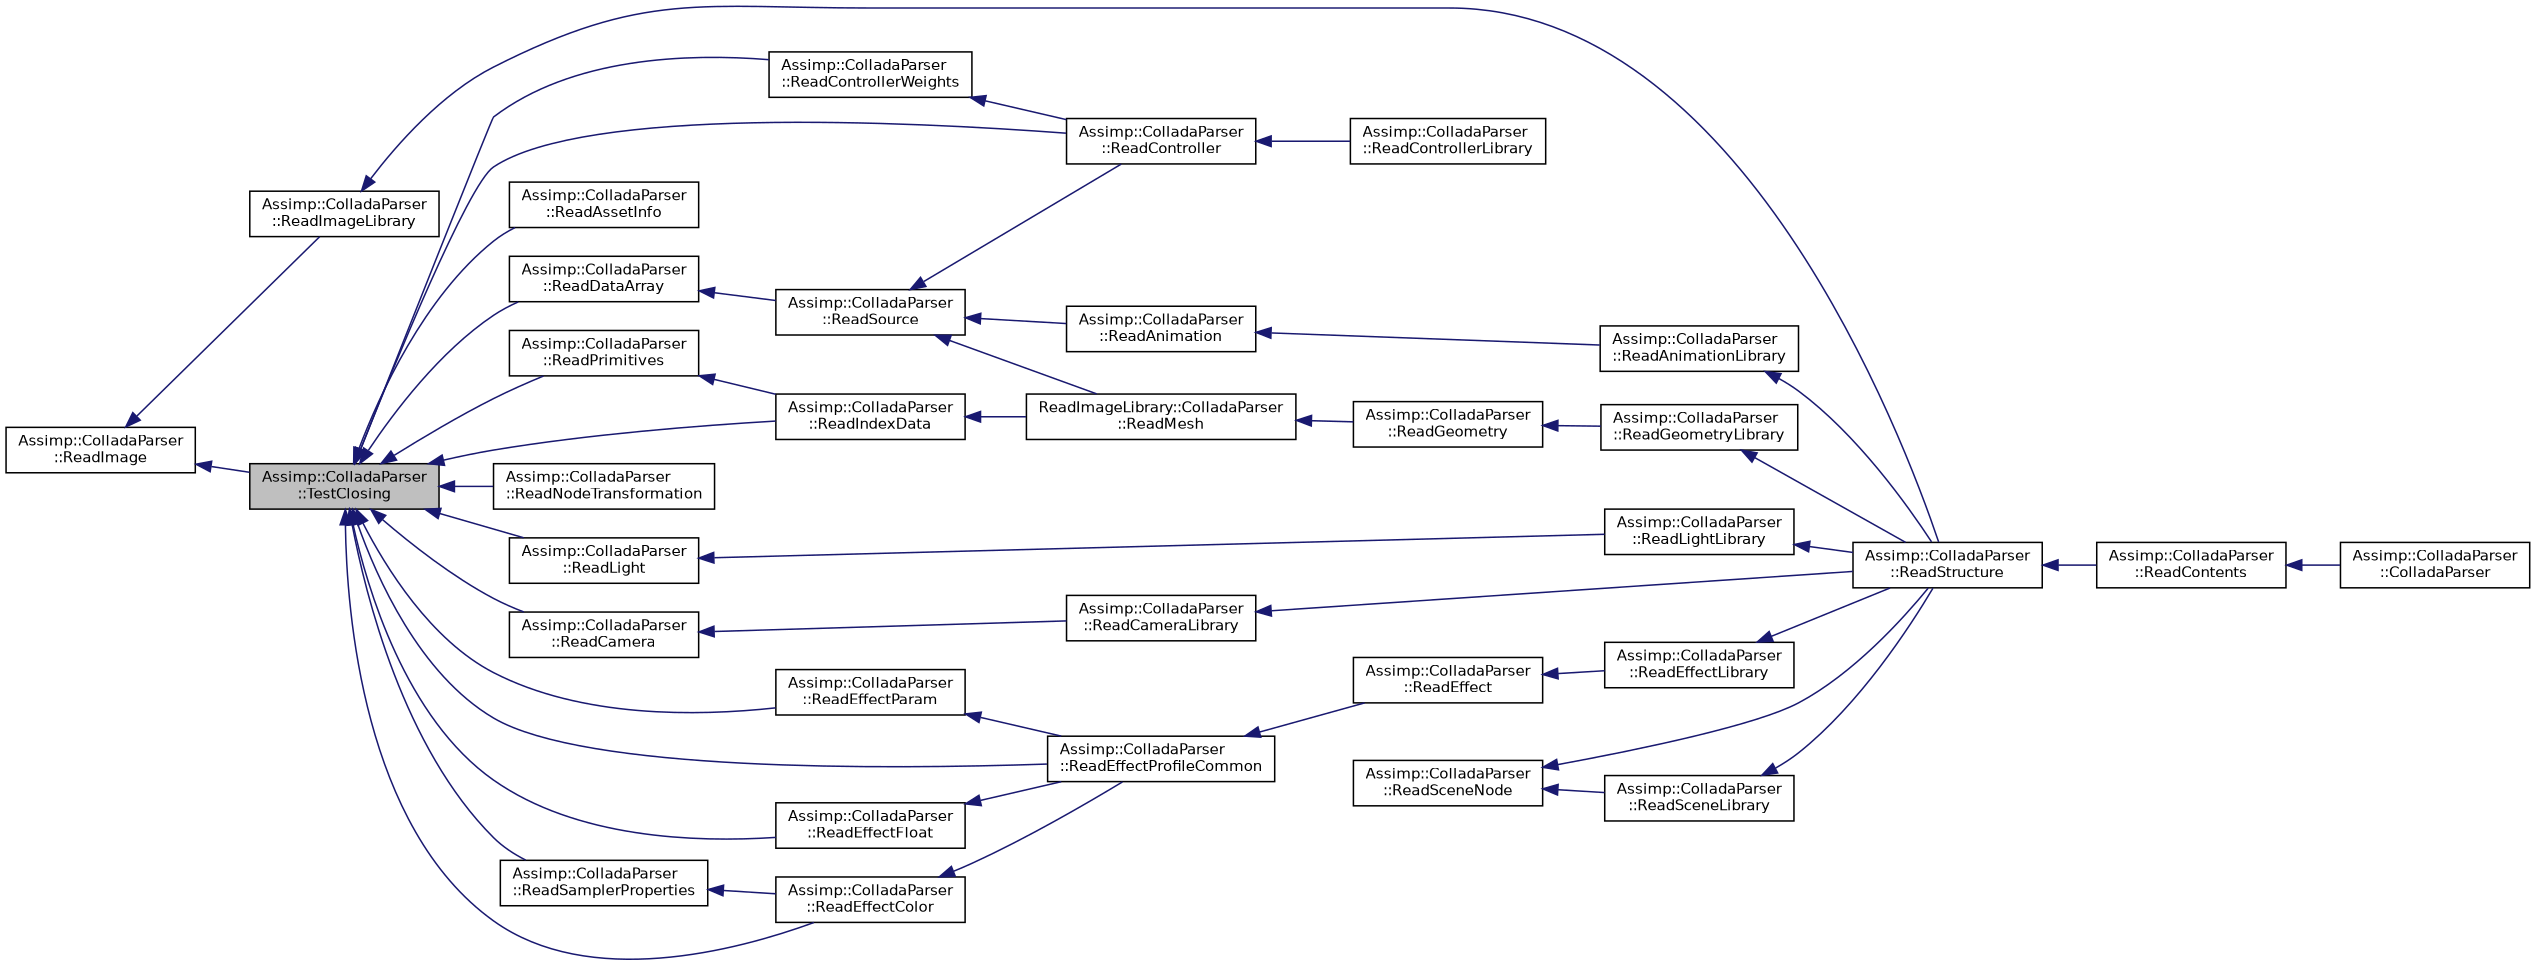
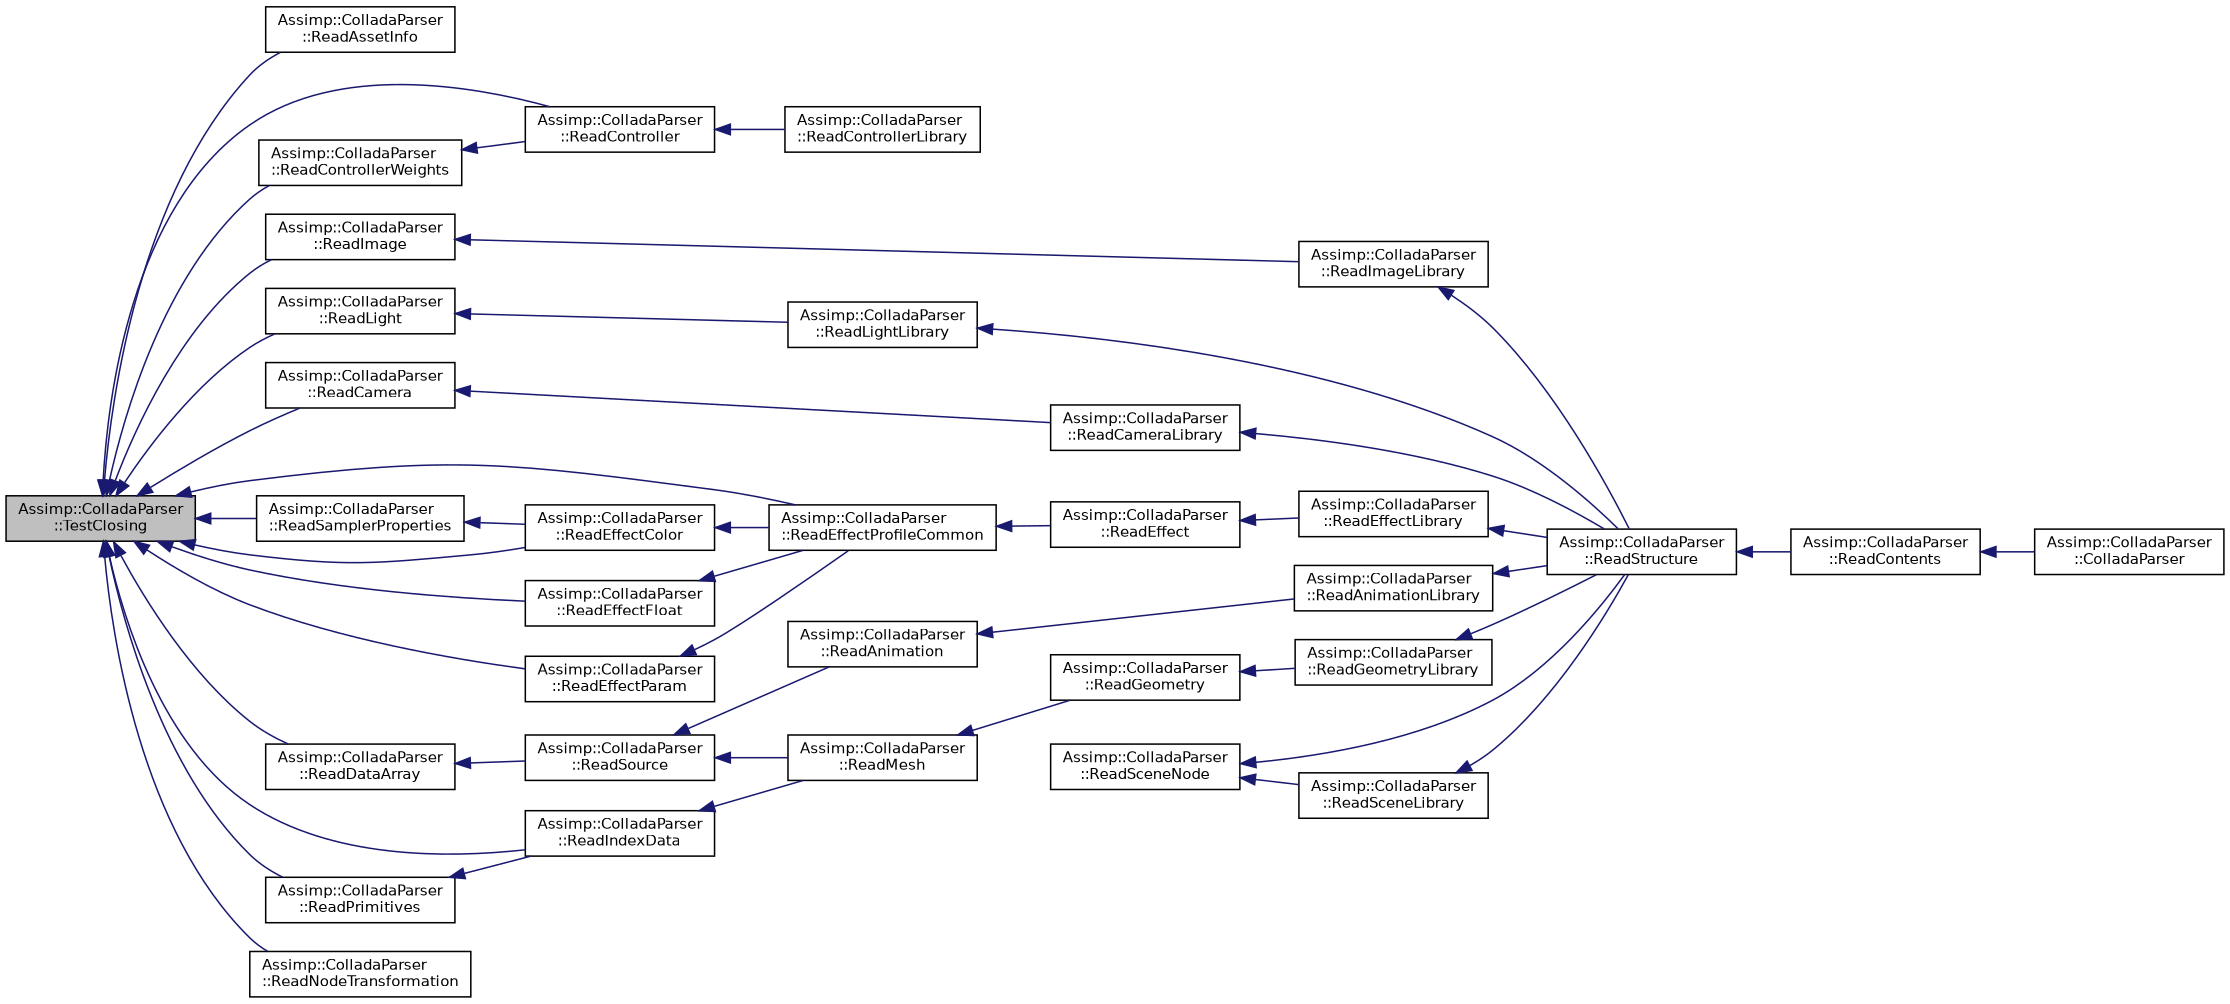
edge "Assimp::ColladaParser ::ReadController" -> "Assimp::ColladaParser ::ReadSource": removed
node "ReadImageLibrary::ColladaParser ::ReadMesh": label "ReadImageLibrary::ColladaParser ::ReadMesh" -> "Assimp::ColladaParser ::ReadMesh"
edge "Assimp::ColladaParser ::TestClosing" -> "Assimp::ColladaParser ::ReadImage": reversed
